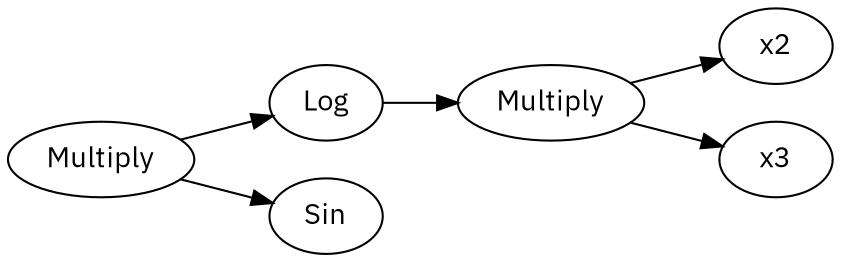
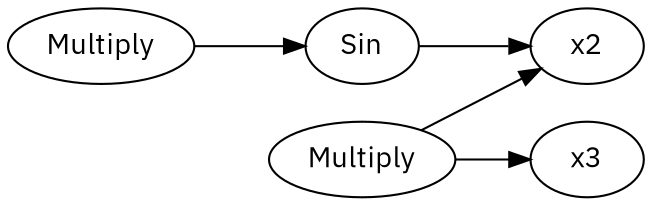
edge "Sin" -> "x2": added
node "Log": removed
